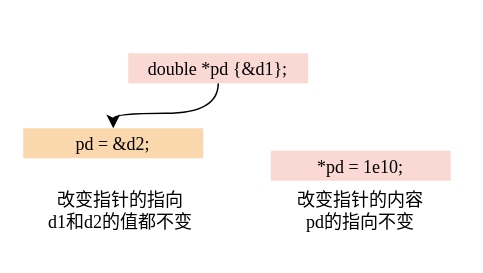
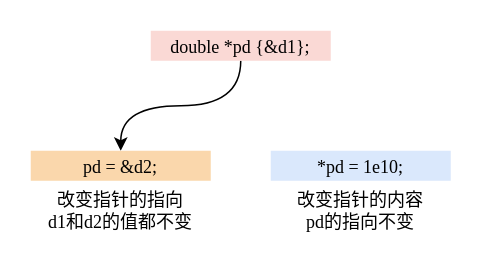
node "double *pd {&d1};": moved (218, 68) -> (241, 46)
node "pd = &d2;": moved (113, 143) -> (121, 166)
node "*pd = 1e10;": fillcolor #fad9d5 -> #dae8fc
